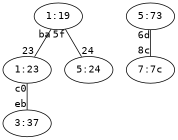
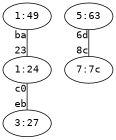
node "1:19": label "1:19" -> "1:49"
node "5:73": label "5:73" -> "5:63"
node "1:23": label "1:23" -> "1:24"
node "5:24": removed
node "3:37": label "3:37" -> "3:27"
